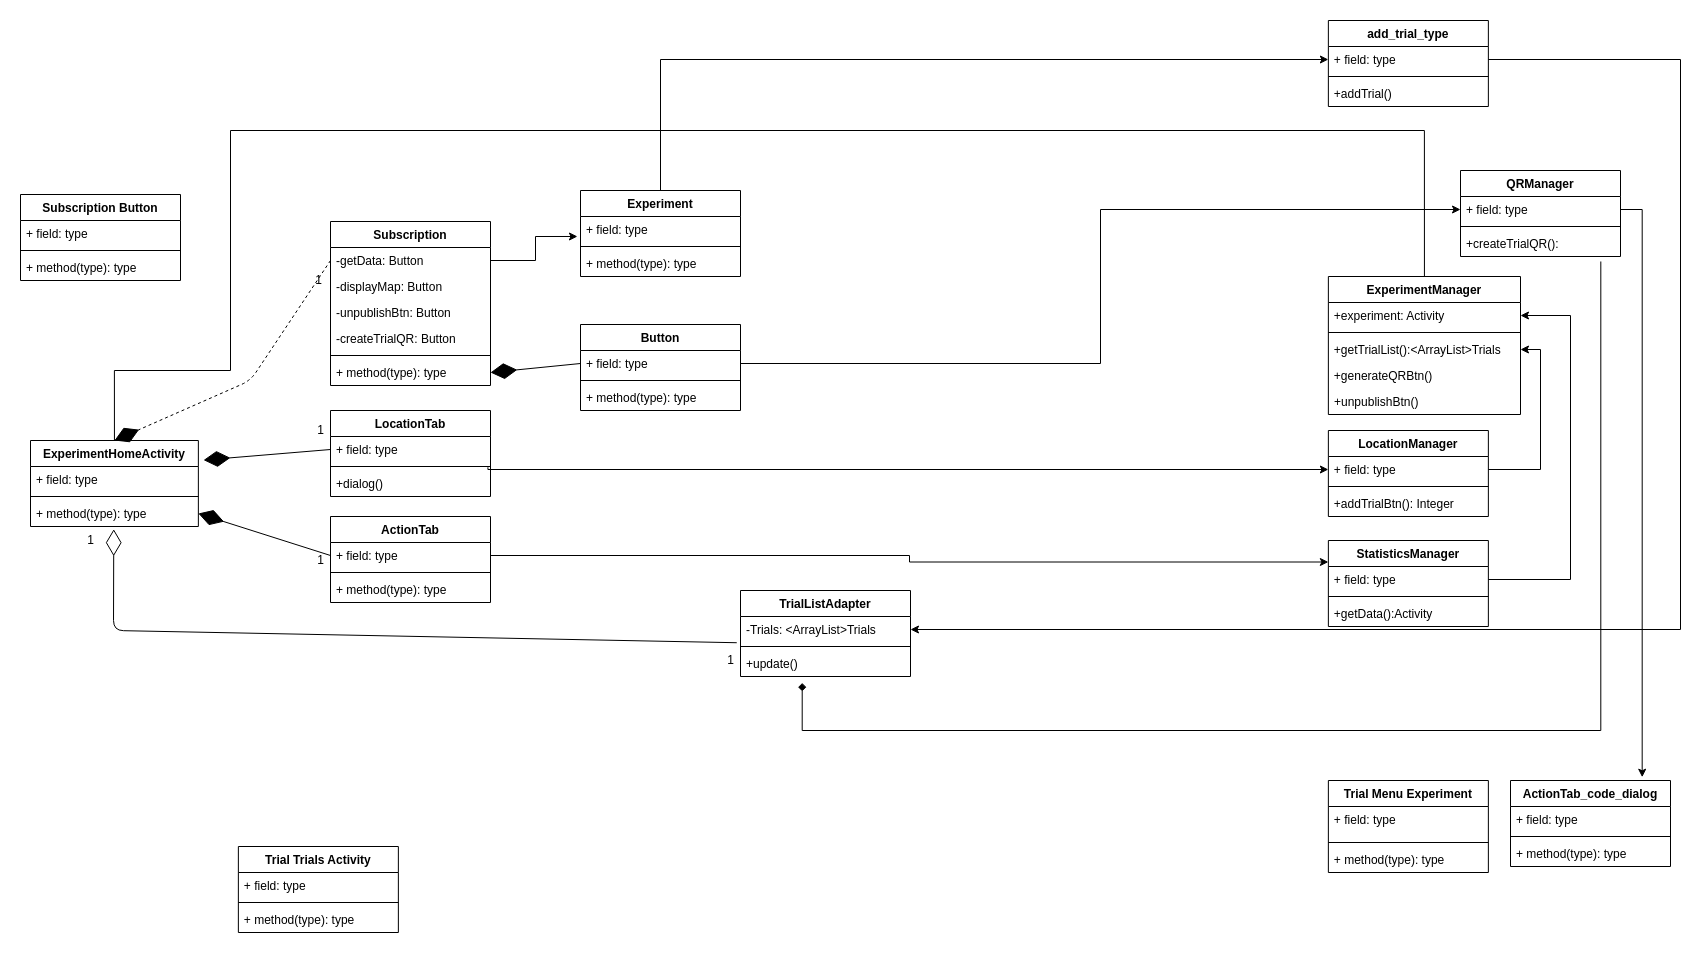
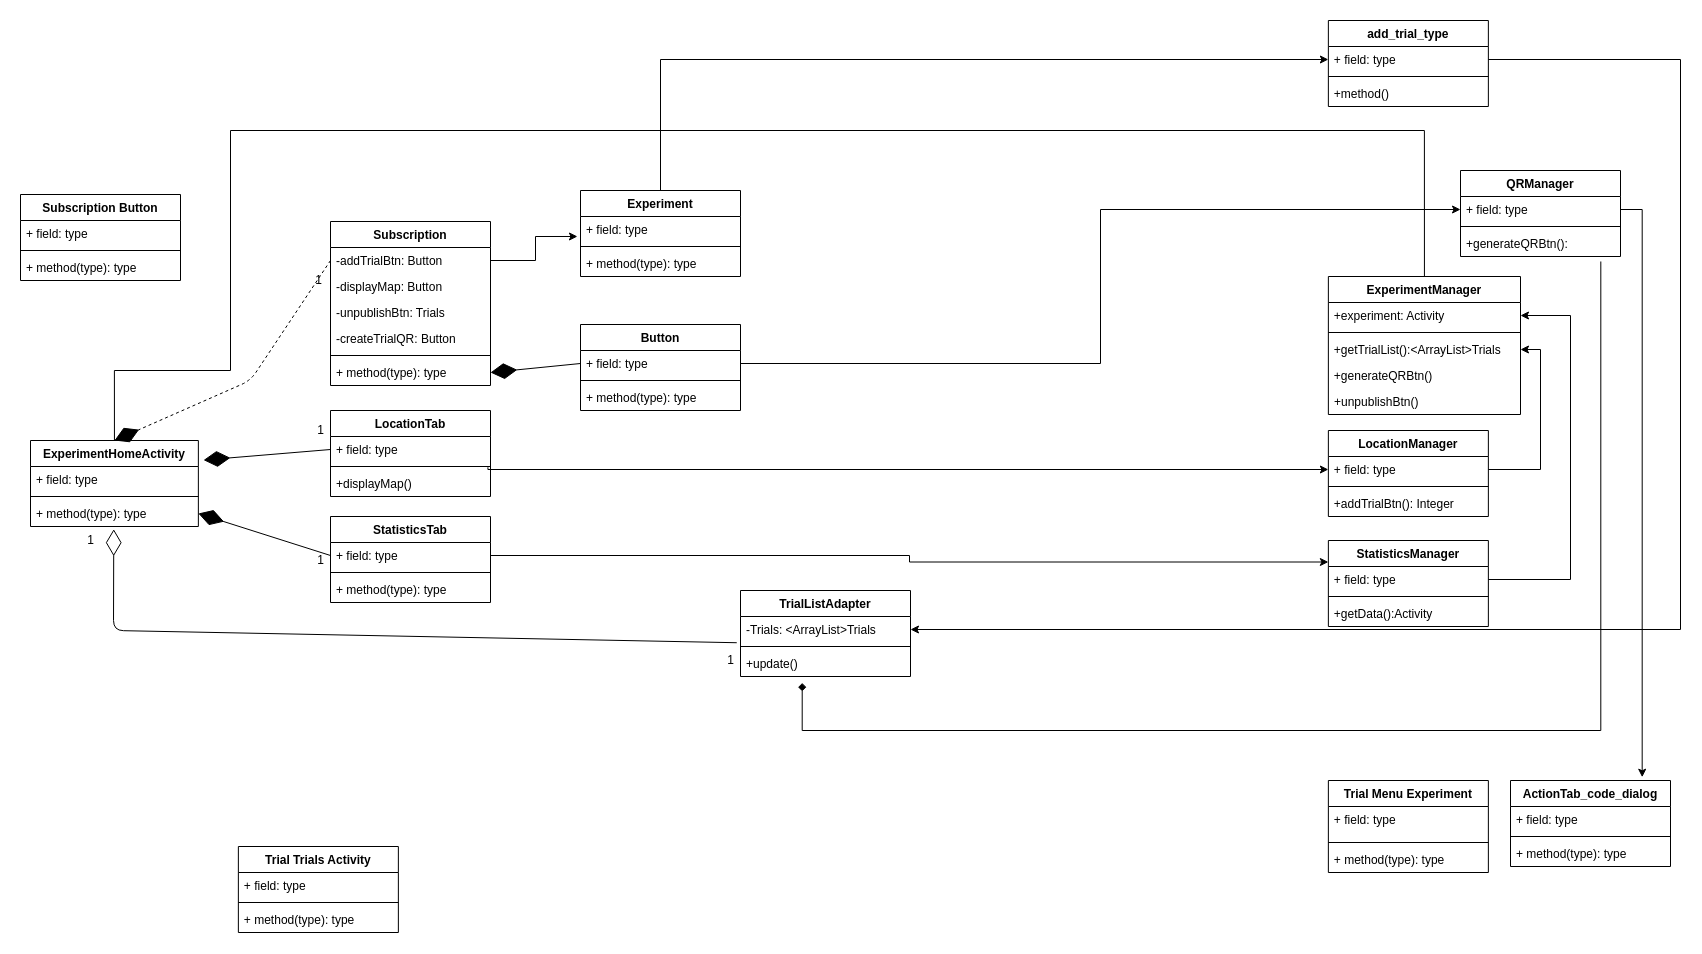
node "+addTrial()": label "+addTrial()" -> "+method()"
node "+createTrialQR():": label "+createTrialQR():" -> "+generateQRBtn():"
node "-getData: Button": label "-getData: Button" -> "-addTrialBtn: Button"
node "-unpublishBtn: Button": label "-unpublishBtn: Button" -> "-unpublishBtn: Trials"
node "+dialog()": label "+dialog()" -> "+displayMap()"
node "ActionTab": label "ActionTab" -> "StatisticsTab"
